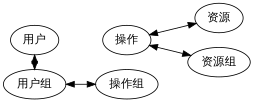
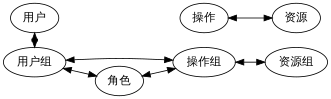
edge "操作" -- "资源组": now "操作组" -- "资源组"
node "角色": added
